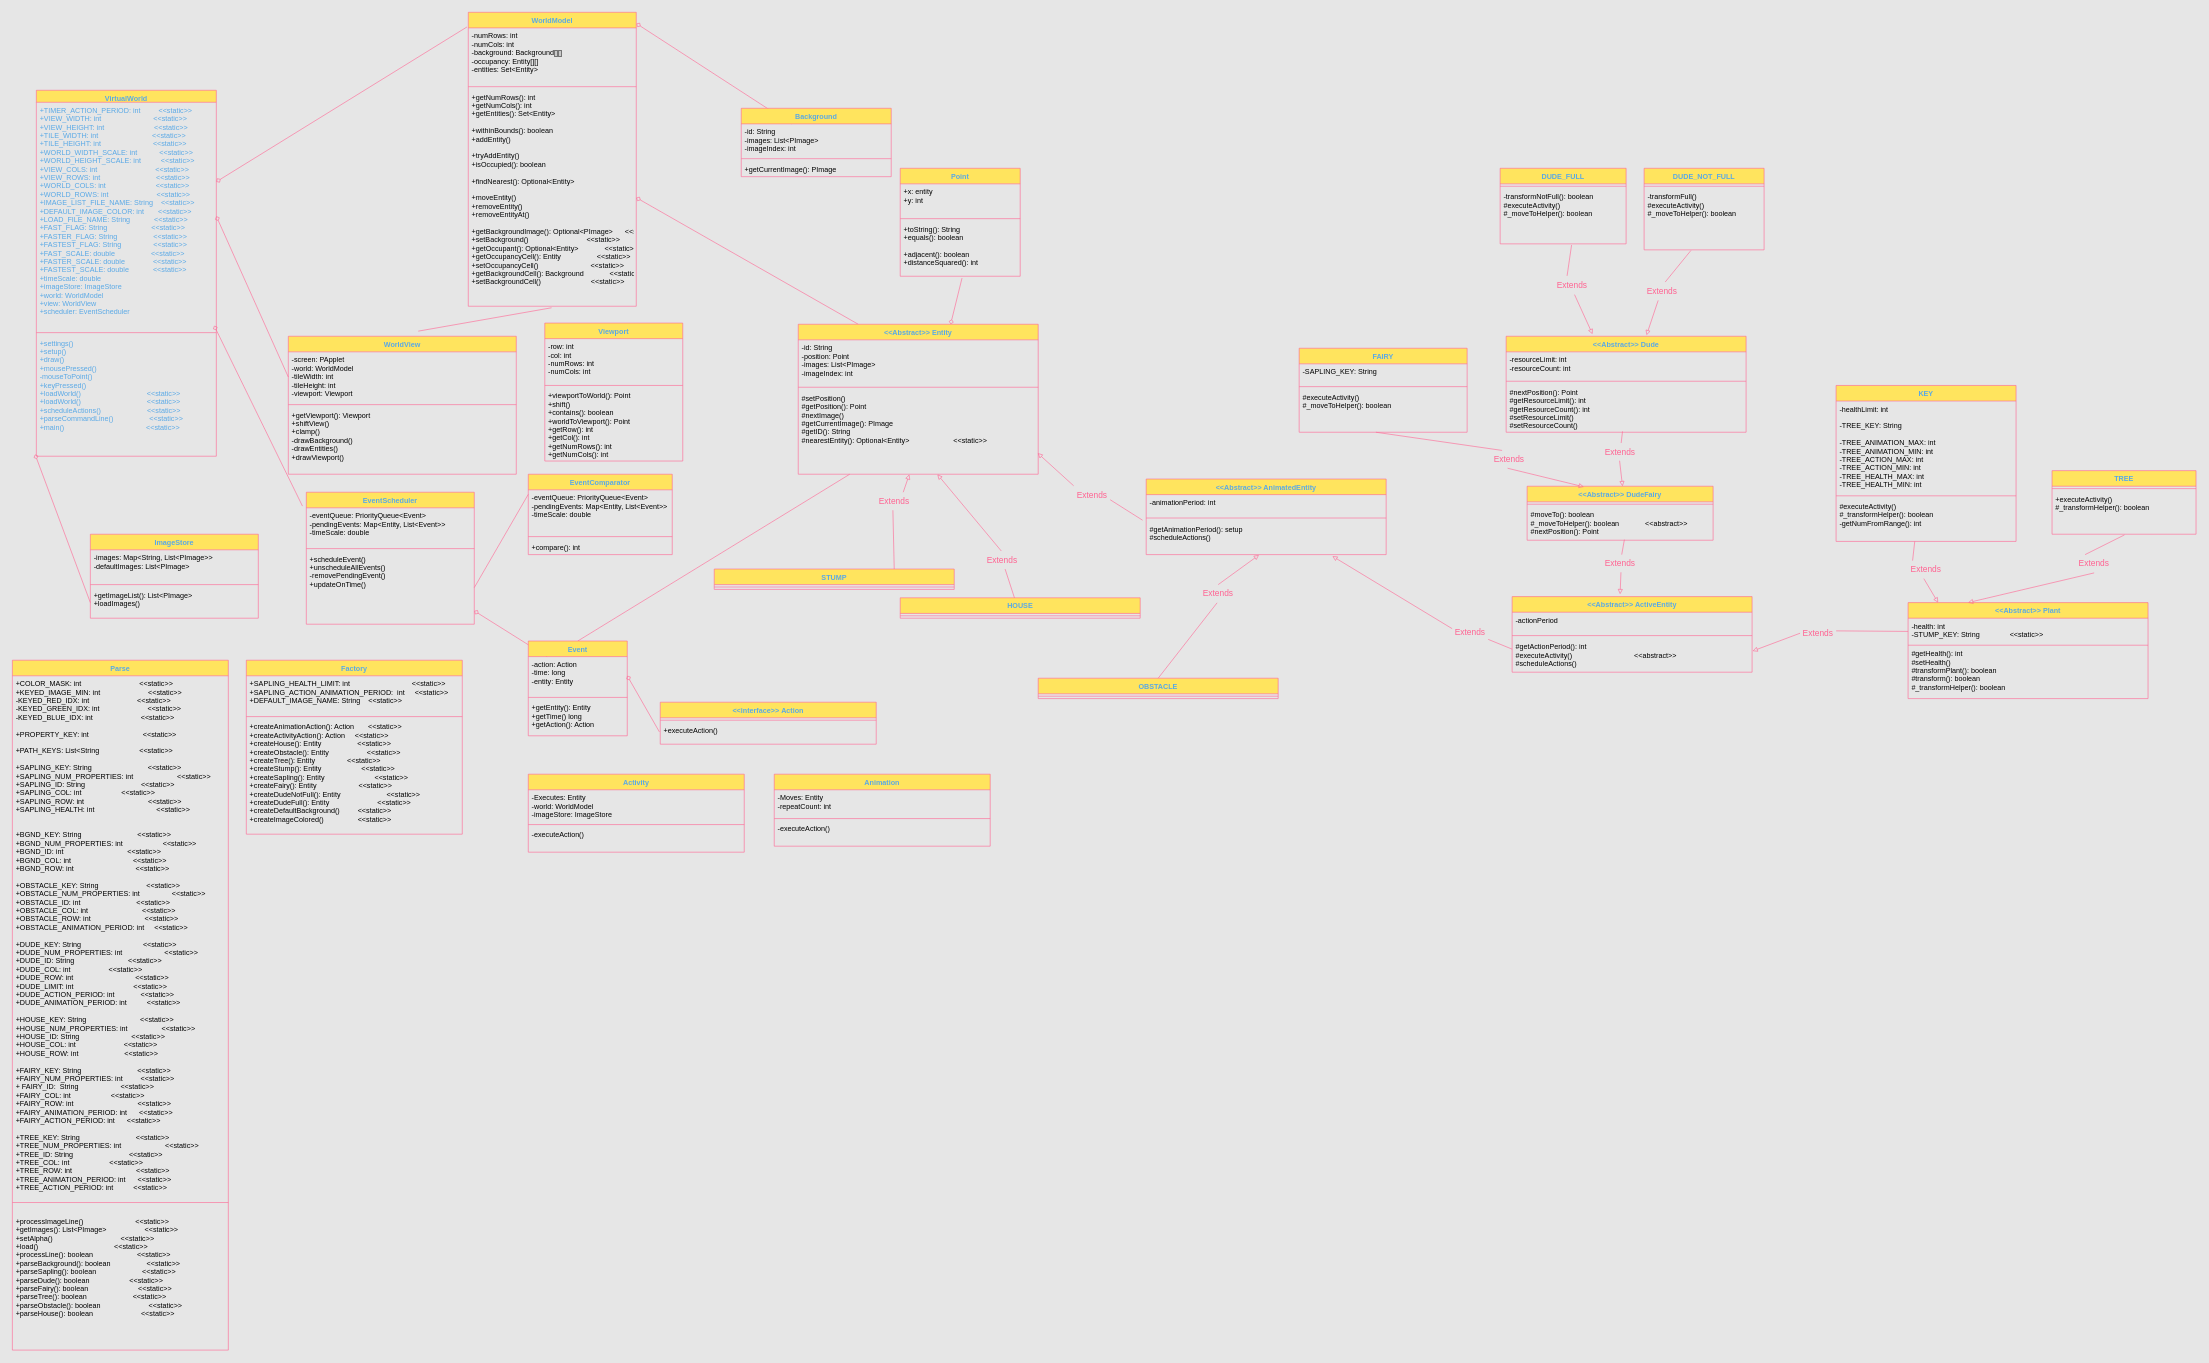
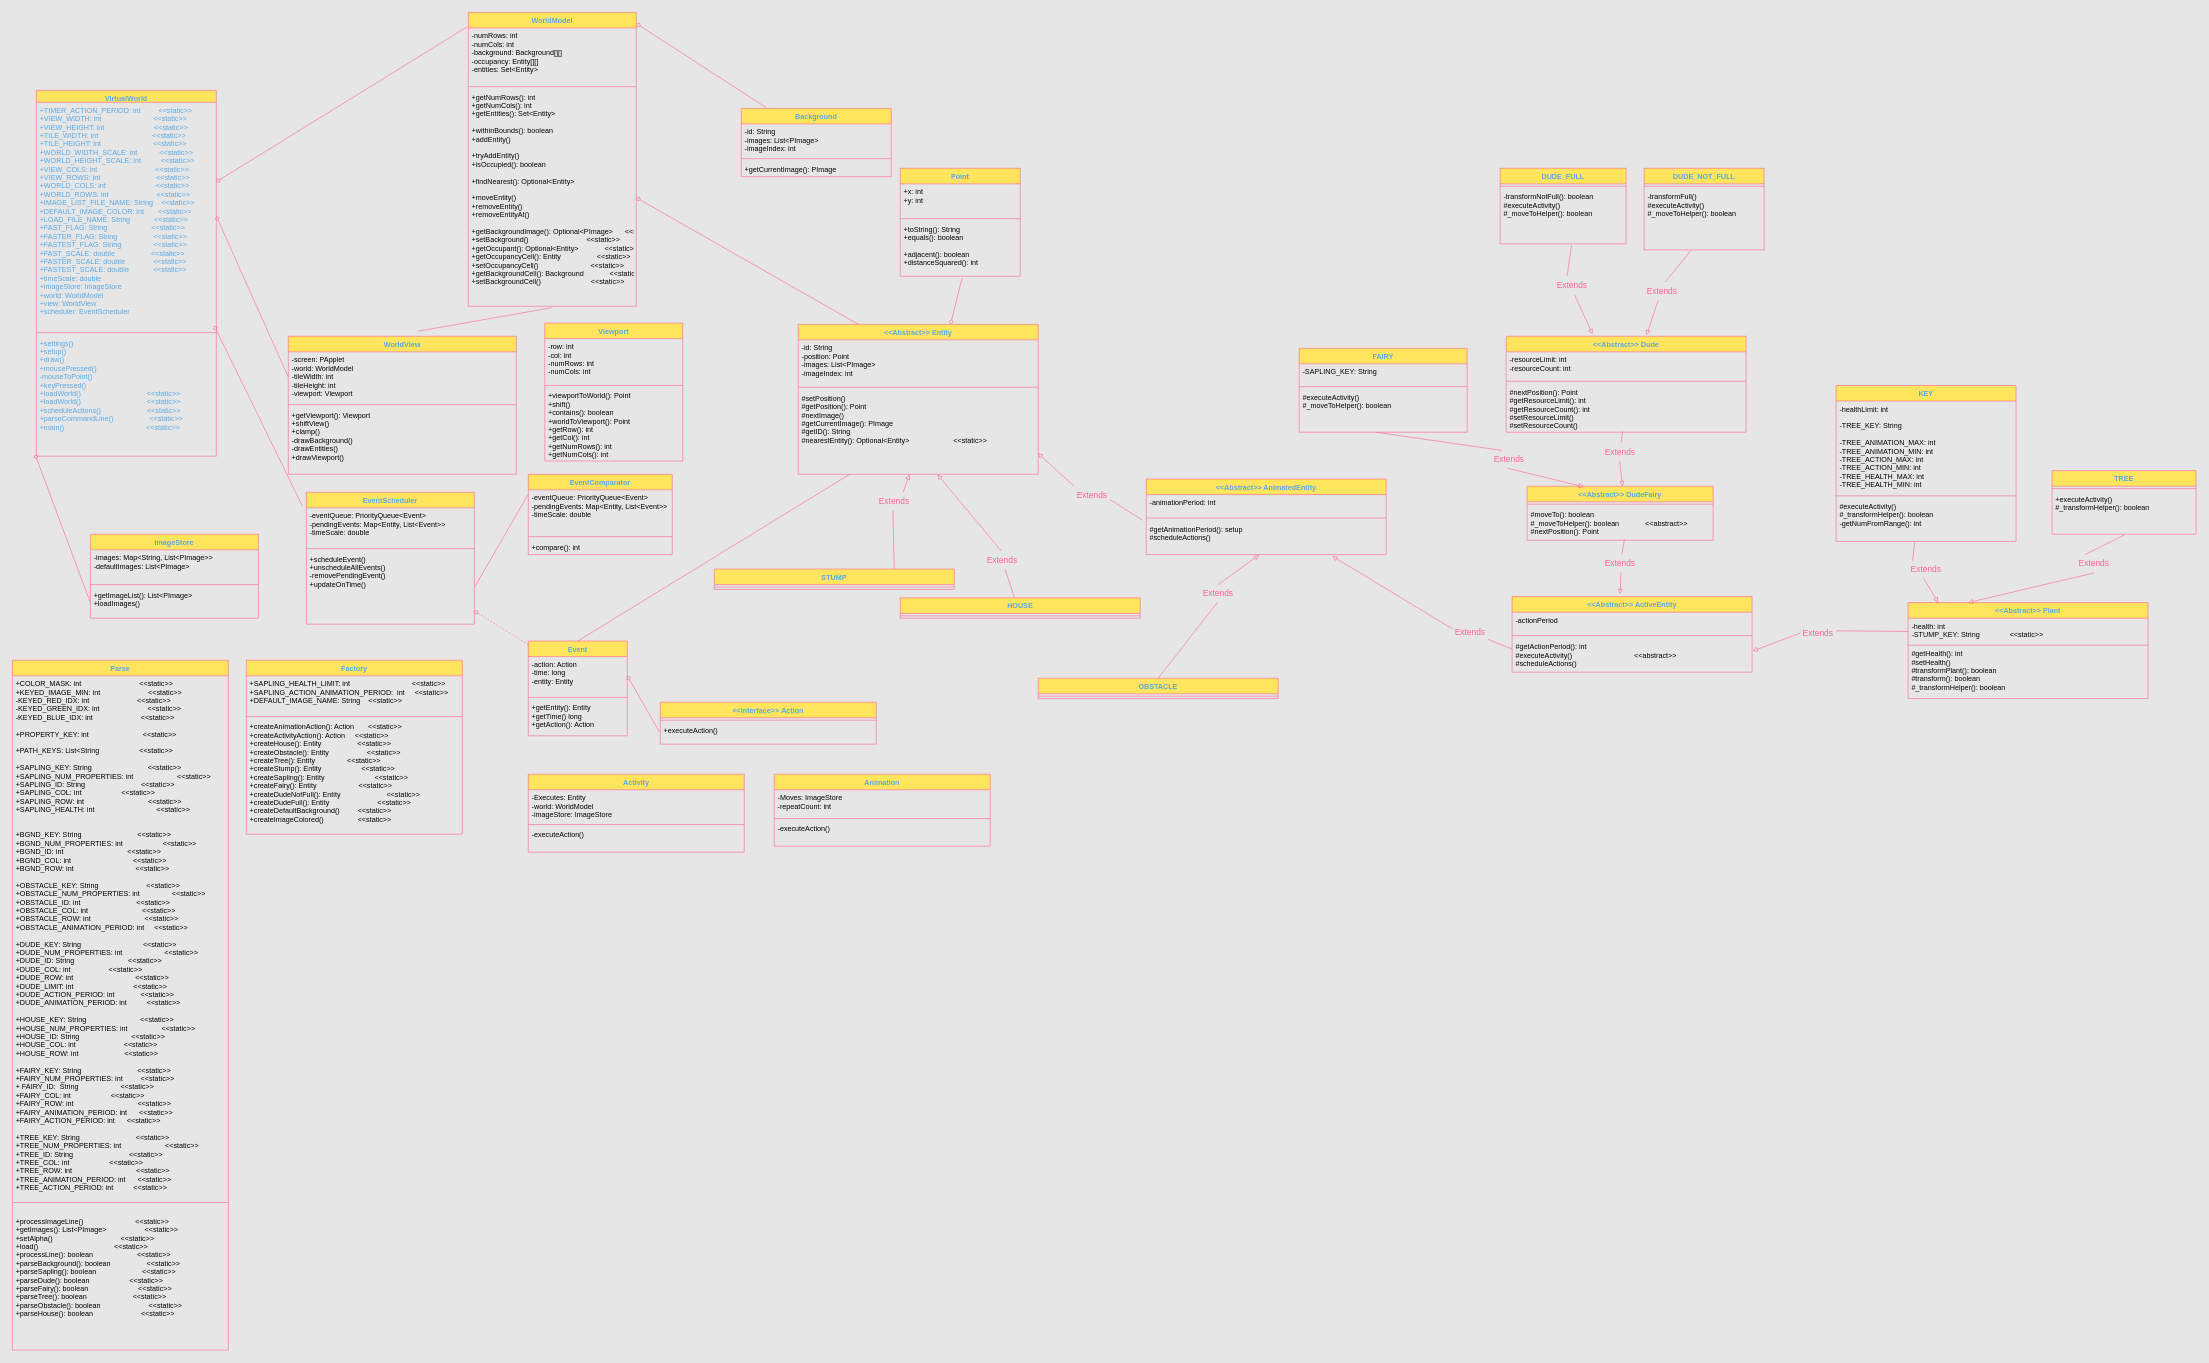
node "+x: entity +y: int": label "+x: entity +y: int" -> "+x: int +y: int"
edge "-action: Action -time: long -entity: Entity" -> "EventScheduler": style solid -> dashed
node "-Moves: Entity -repeatCount: int": label "-Moves: Entity -repeatCount: int" -> "-Moves: ImageStore -repeatCount: int"
